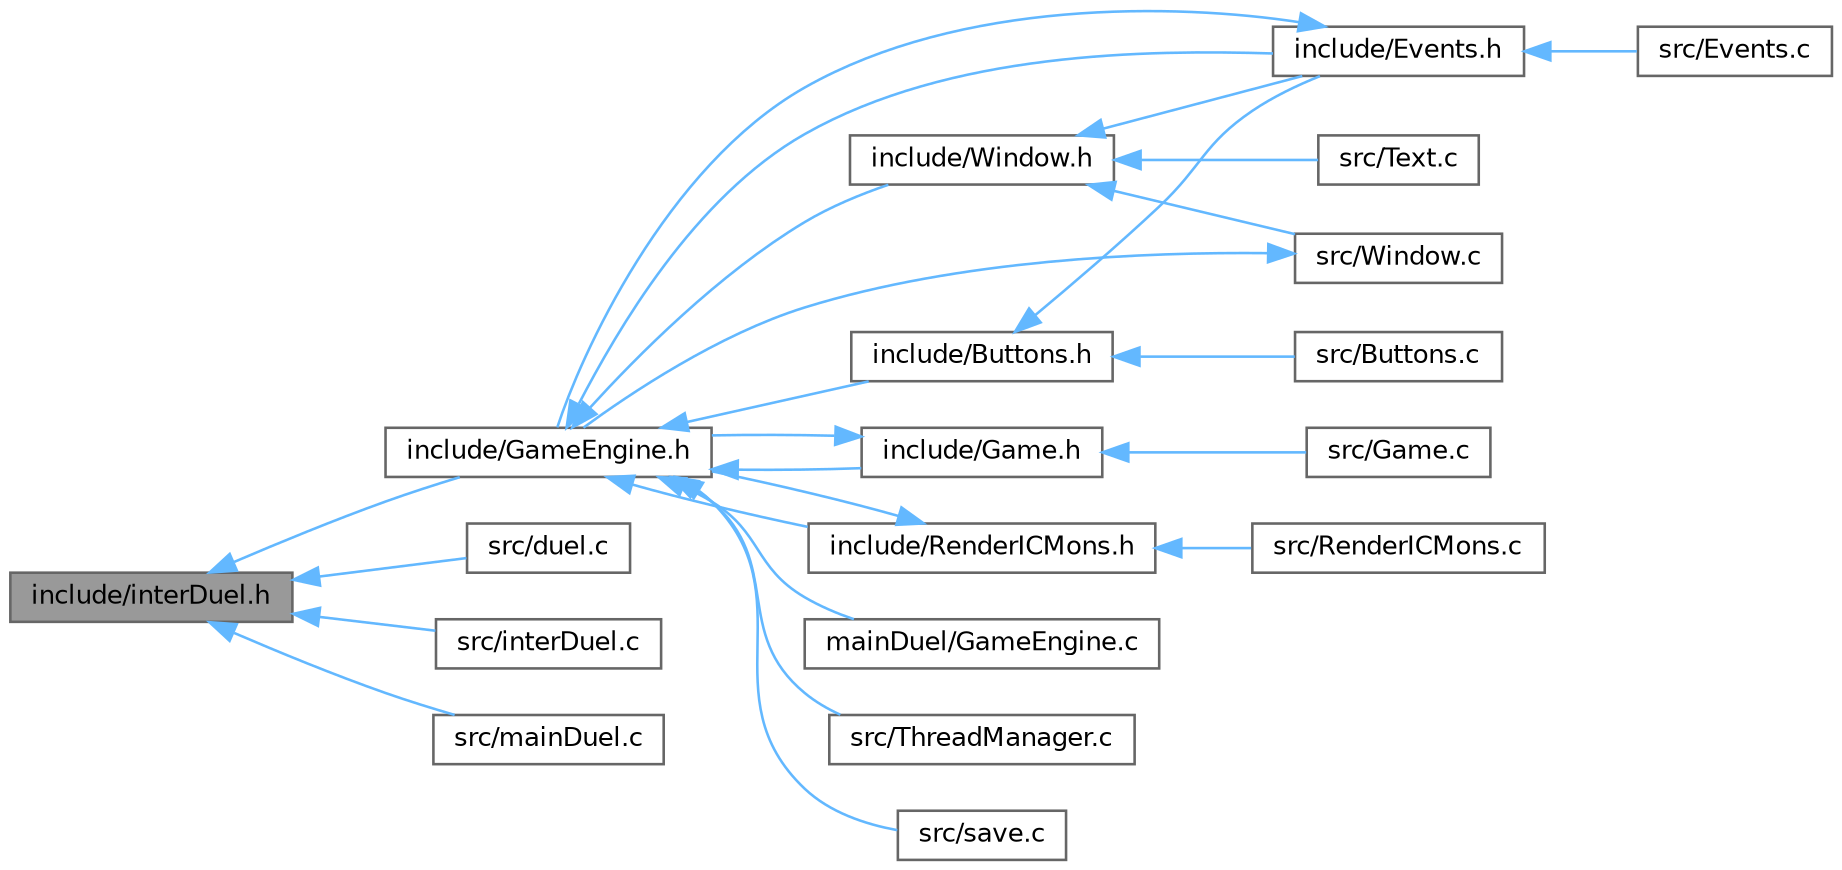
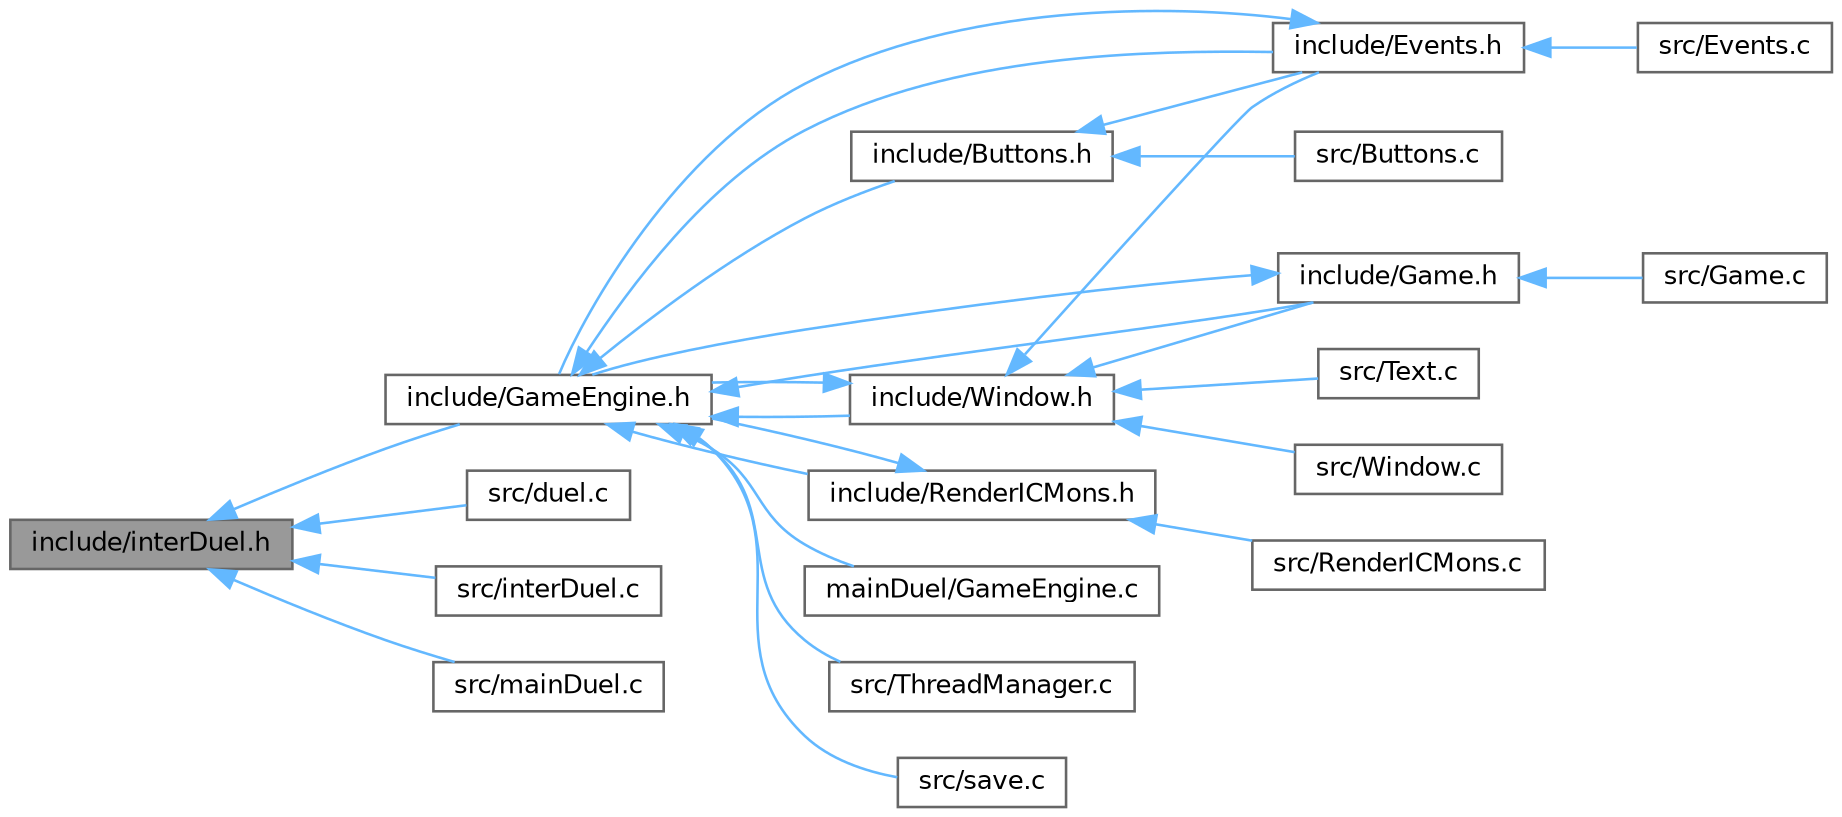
edge "include/GameEngine.h" -> "src/Window.c": now "include/GameEngine.h" -> "include/Window.h"
edge "include/Game.h" -> "include/Window.h": added
